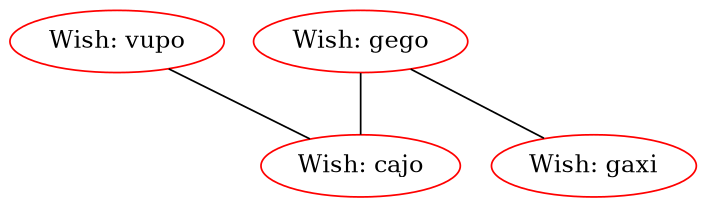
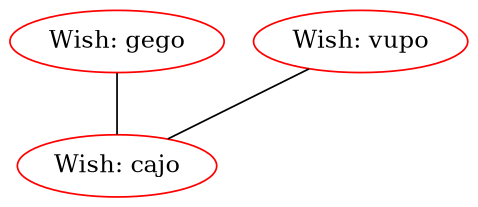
node "Wish: gaxi": removed
